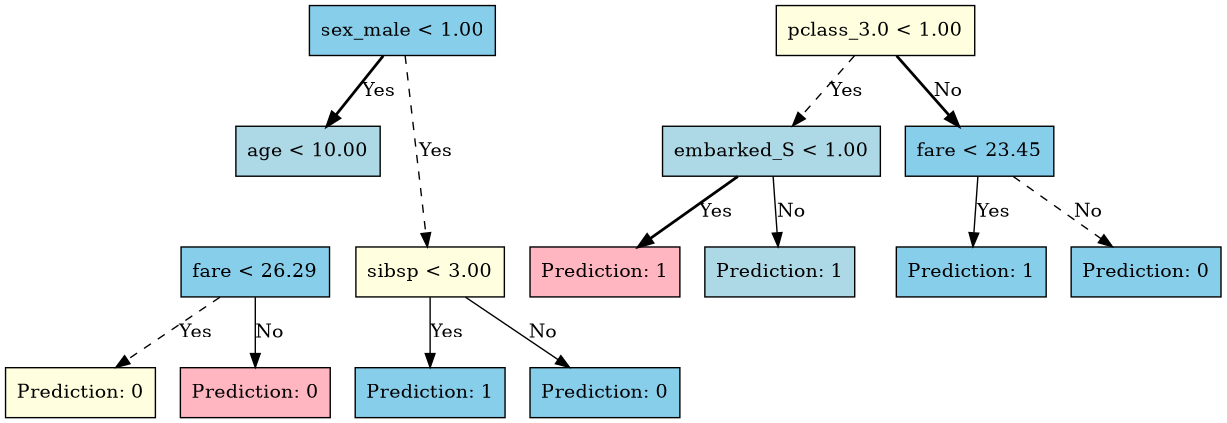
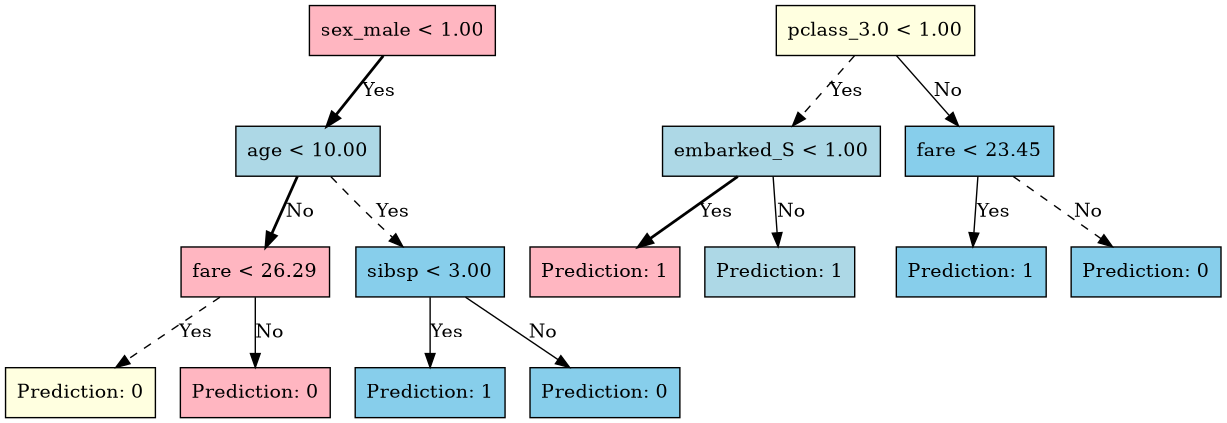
node "sex_male < 1.00": fillcolor skyblue -> lightpink
edge "pclass_3.0 < 1.00" -> "fare < 23.45": style bold -> solid
edge "sex_male < 1.00" -> "sibsp < 3.00": now "age < 10.00" -> "sibsp < 3.00"
edge "age < 10.00" -> "fare < 26.29": added, label "No"
node "fare < 26.29": fillcolor skyblue -> lightpink
node "sibsp < 3.00": fillcolor lightyellow -> skyblue
